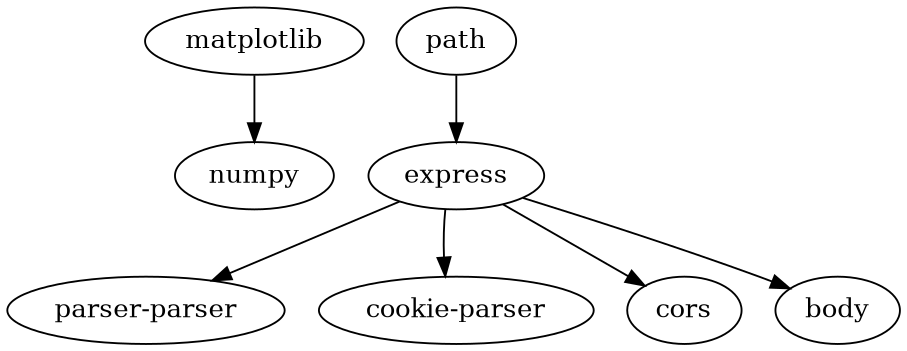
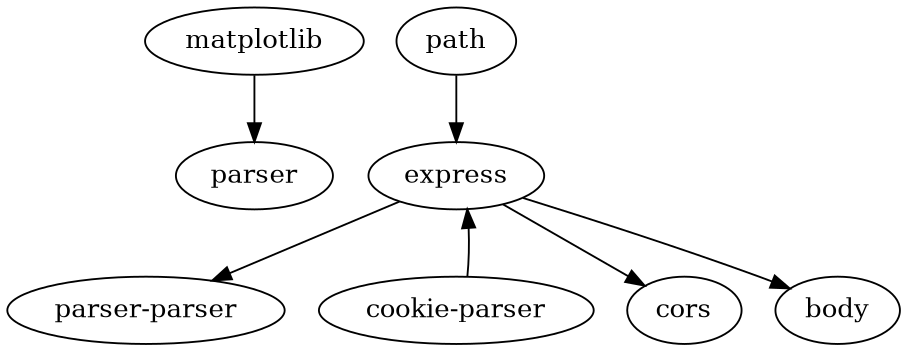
node "numpy": label "numpy" -> "parser"
edge "express" -> "cookie-parser": reversed
